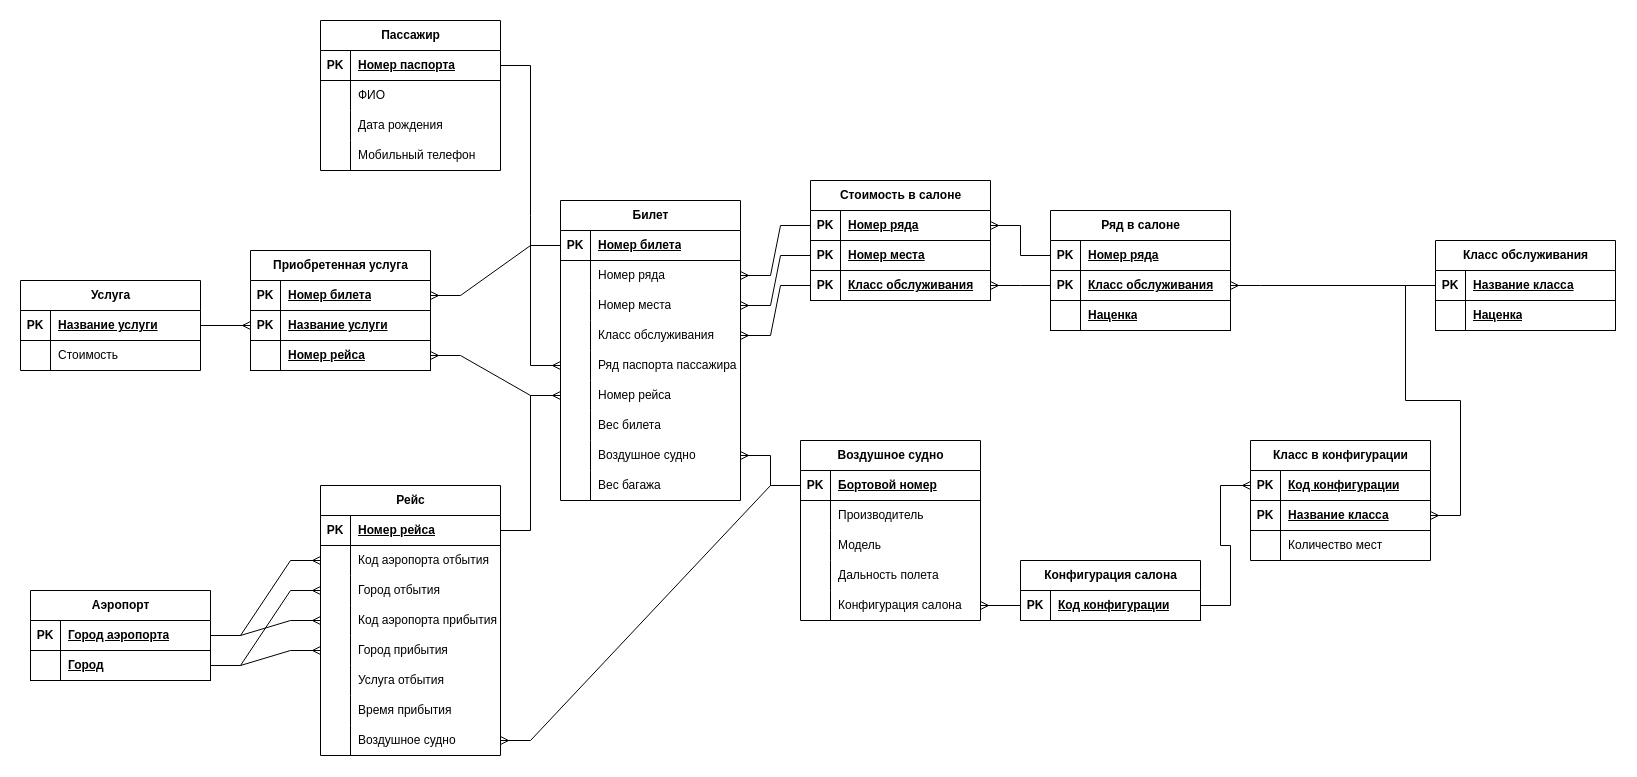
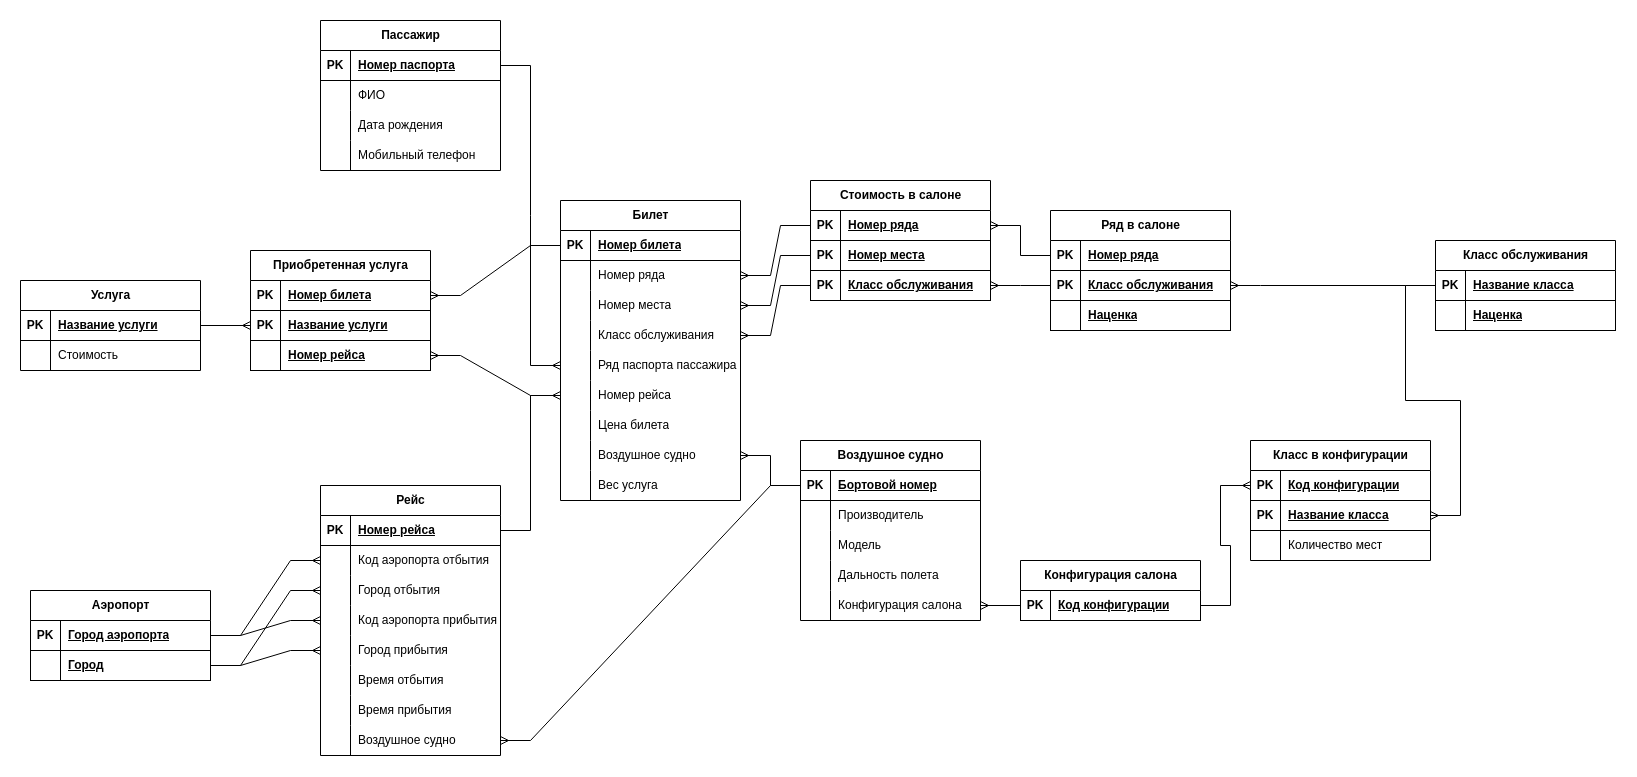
node "Вес билета": label "Вес билета" -> "Цена билета"
node "Вес багажа": label "Вес багажа" -> "Вес услуга"
node "Услуга отбытия": label "Услуга отбытия" -> "Время отбытия"
